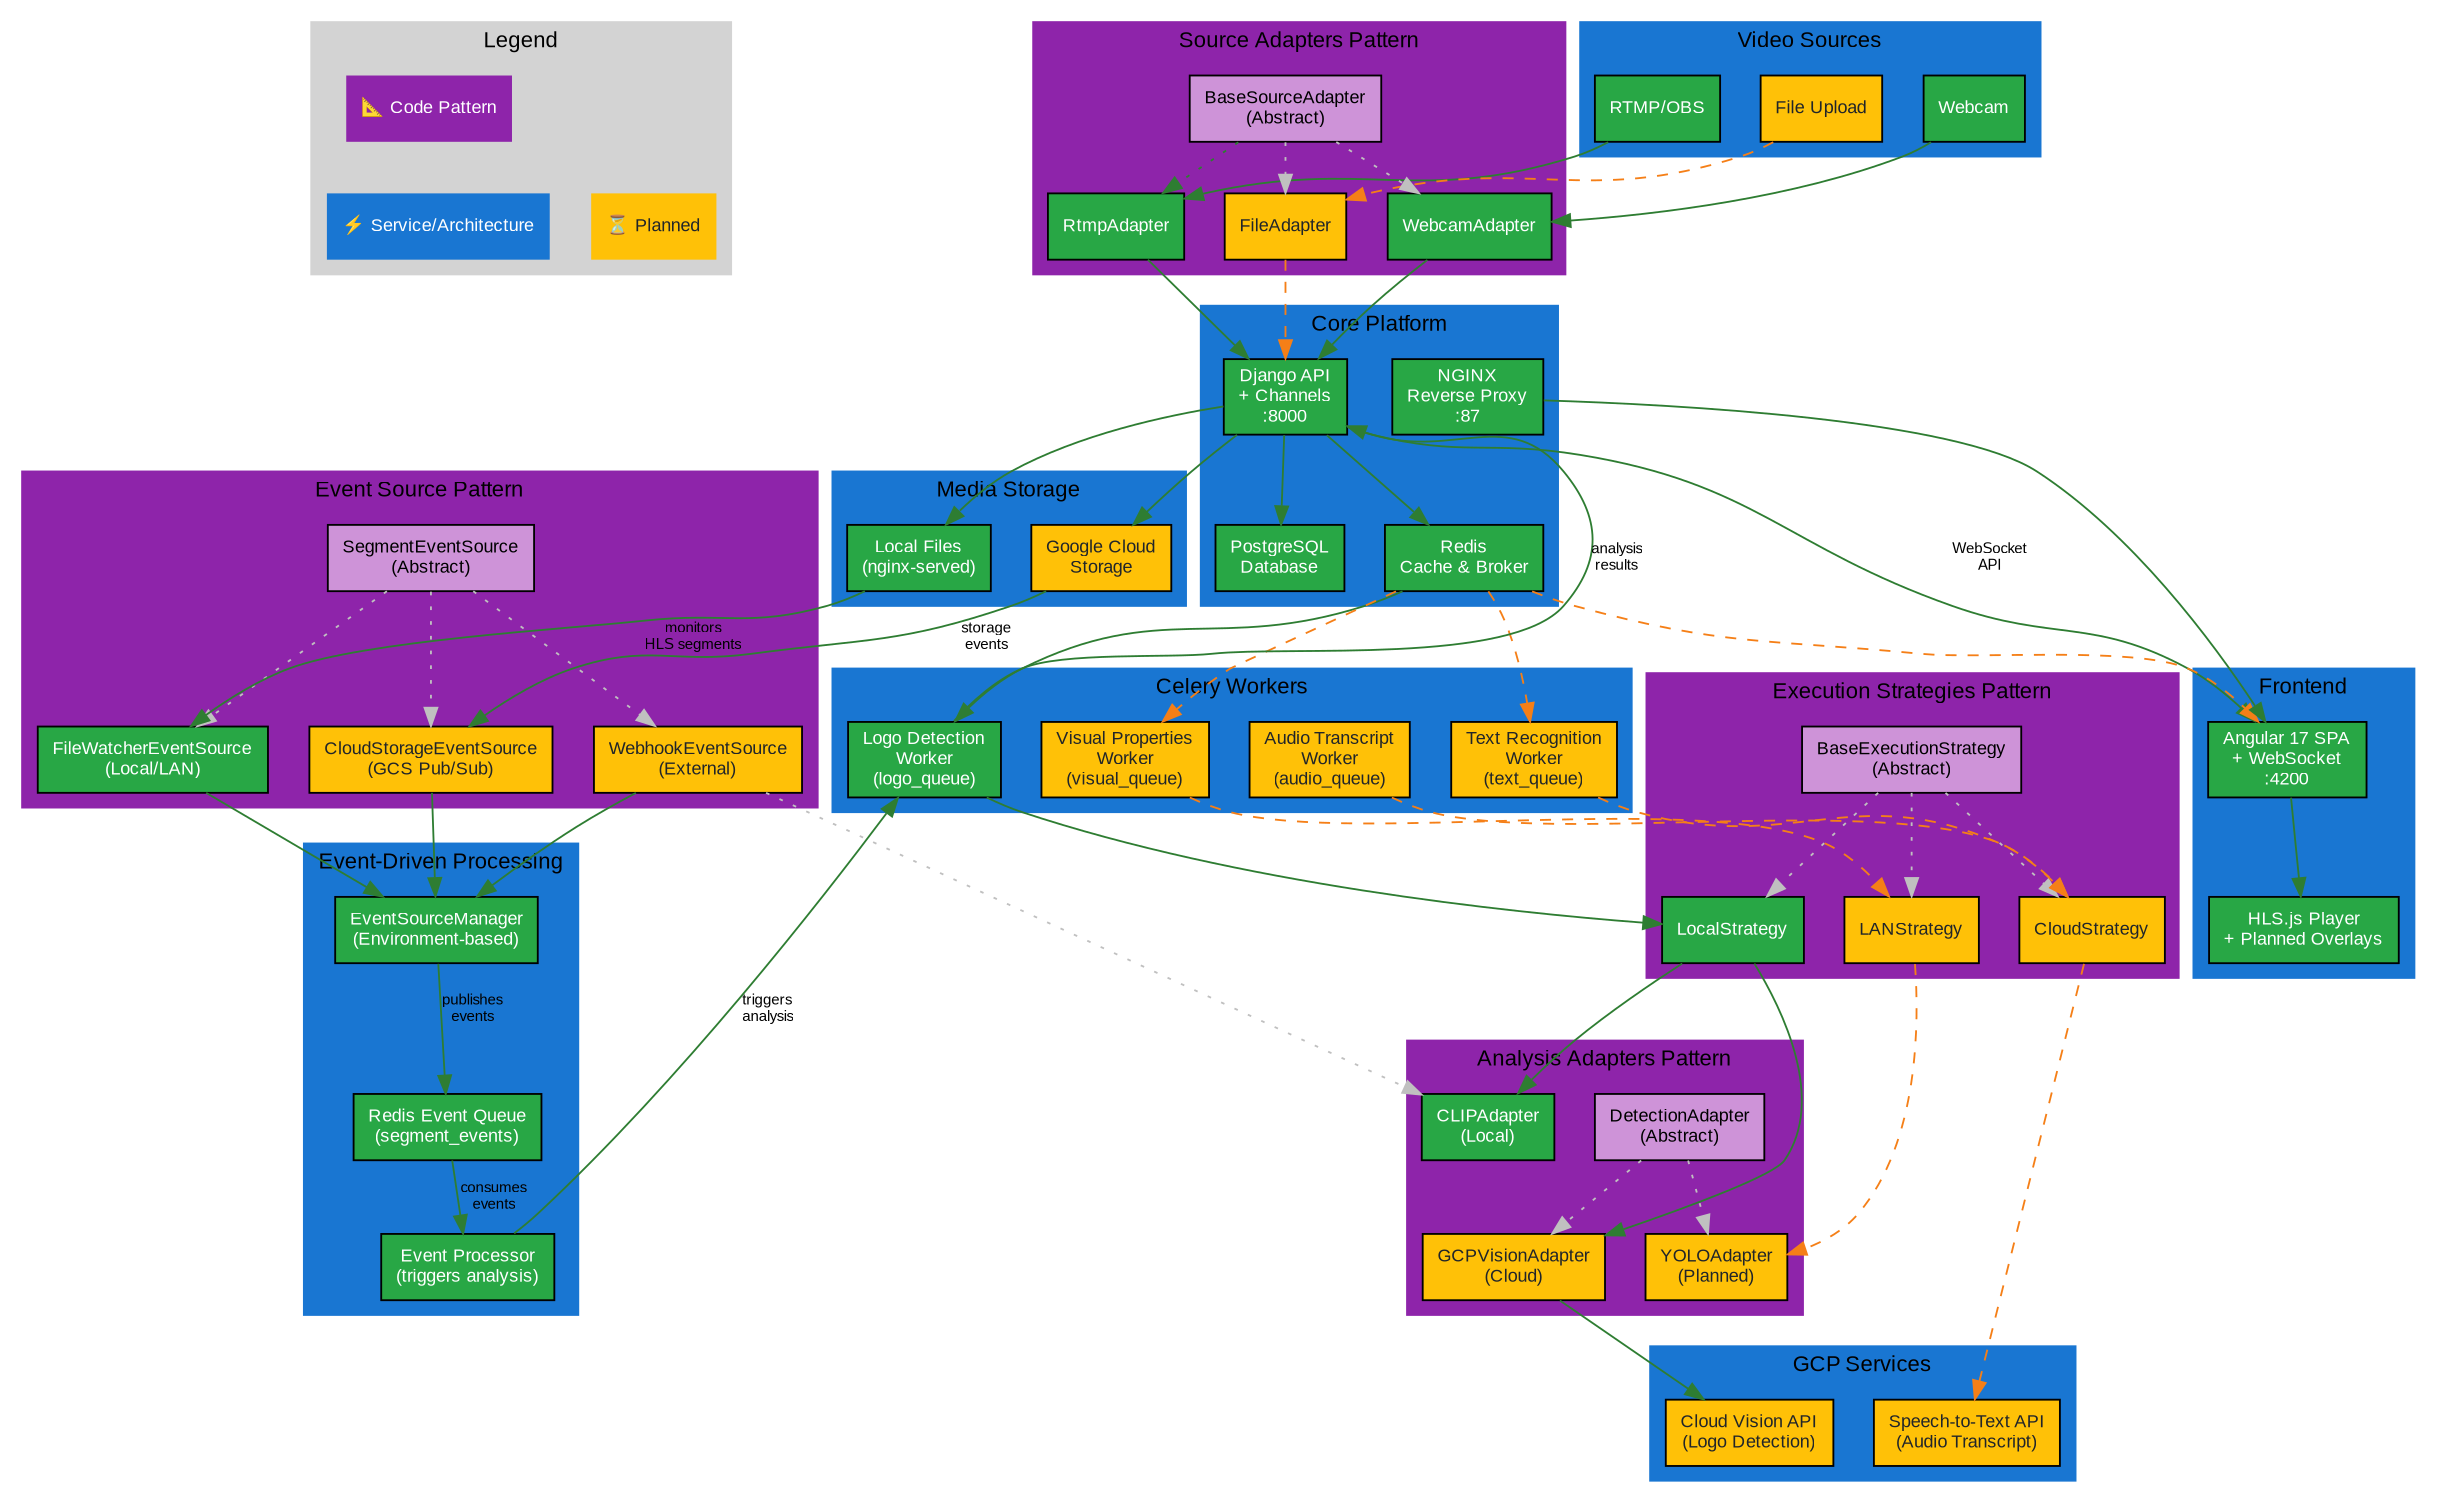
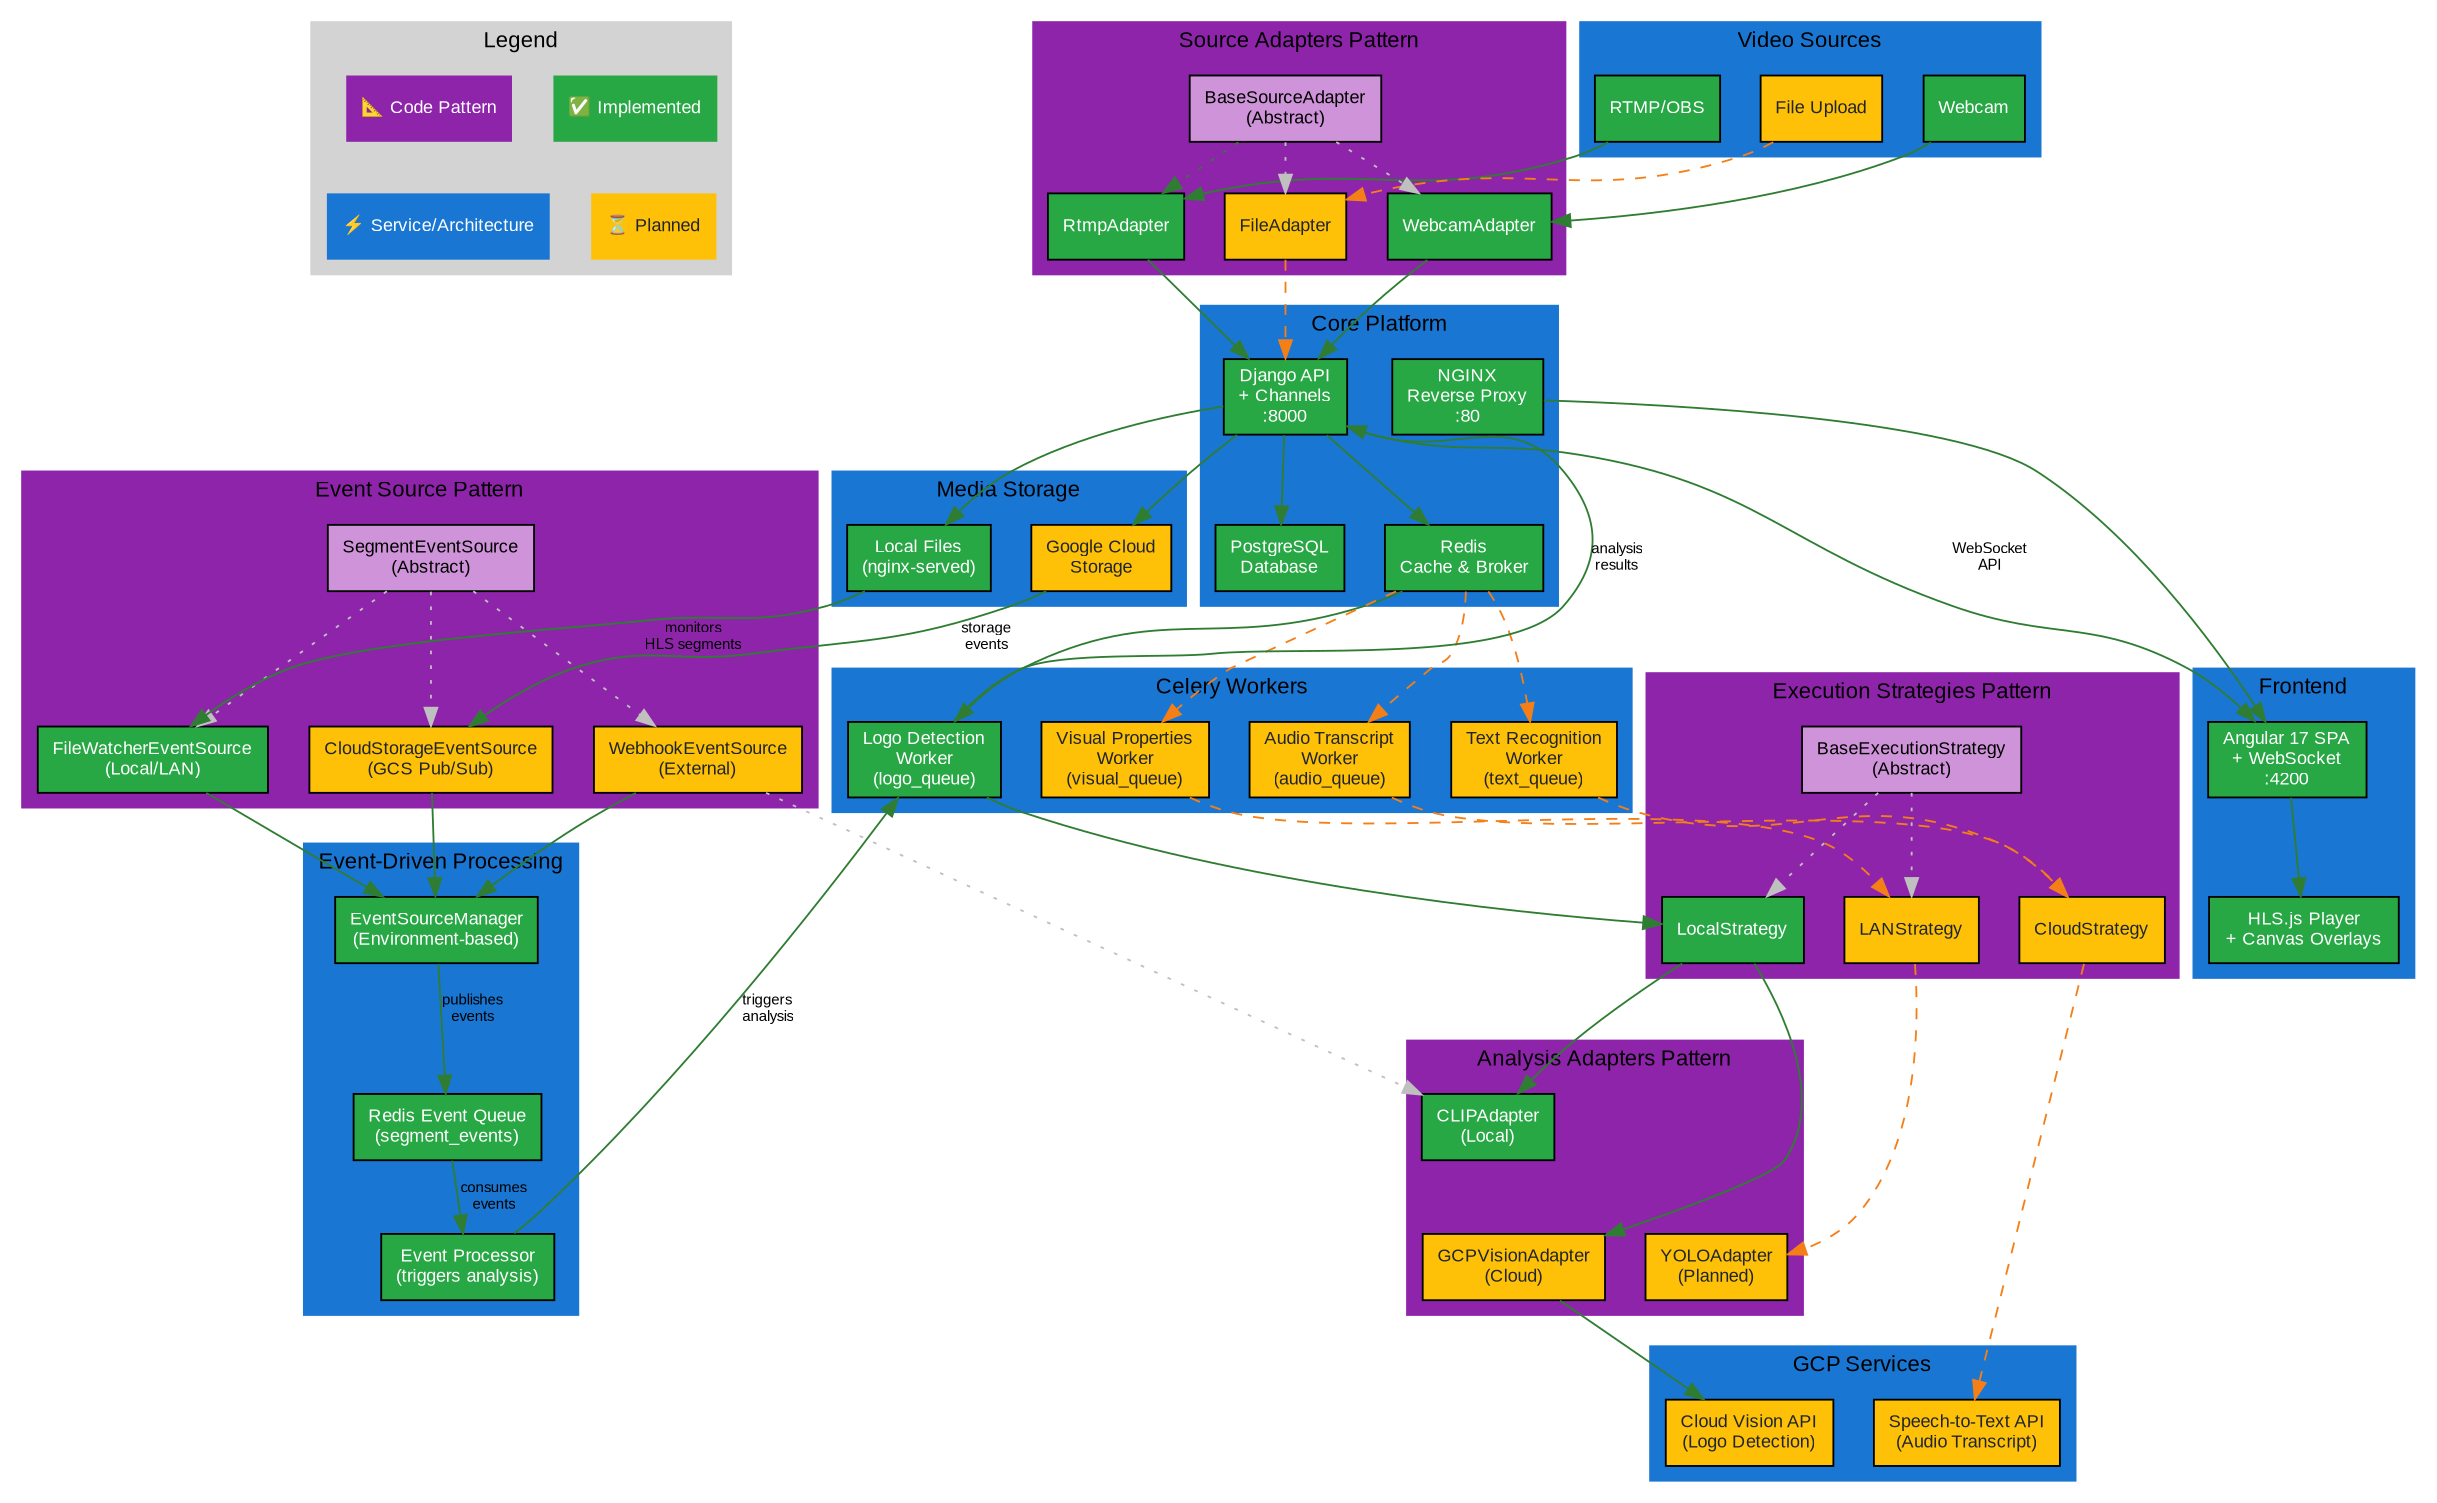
node "✅ Implemented": added
node "NGINX Reverse Proxy :87": label "NGINX Reverse Proxy :87" -> "NGINX Reverse Proxy :80"
edge "Redis Cache & Broker" -> "Angular 17 SPA + WebSocket :4200": now "Redis Cache & Broker" -> "Audio Transcript Worker (audio_queue)"
edge "BaseExecutionStrategy (Abstract)" -> "CloudStrategy": removed
node "HLS.js Player + Planned Overlays": label "HLS.js Player + Planned Overlays" -> "HLS.js Player + Canvas Overlays"
node "DetectionAdapter (Abstract)": removed
